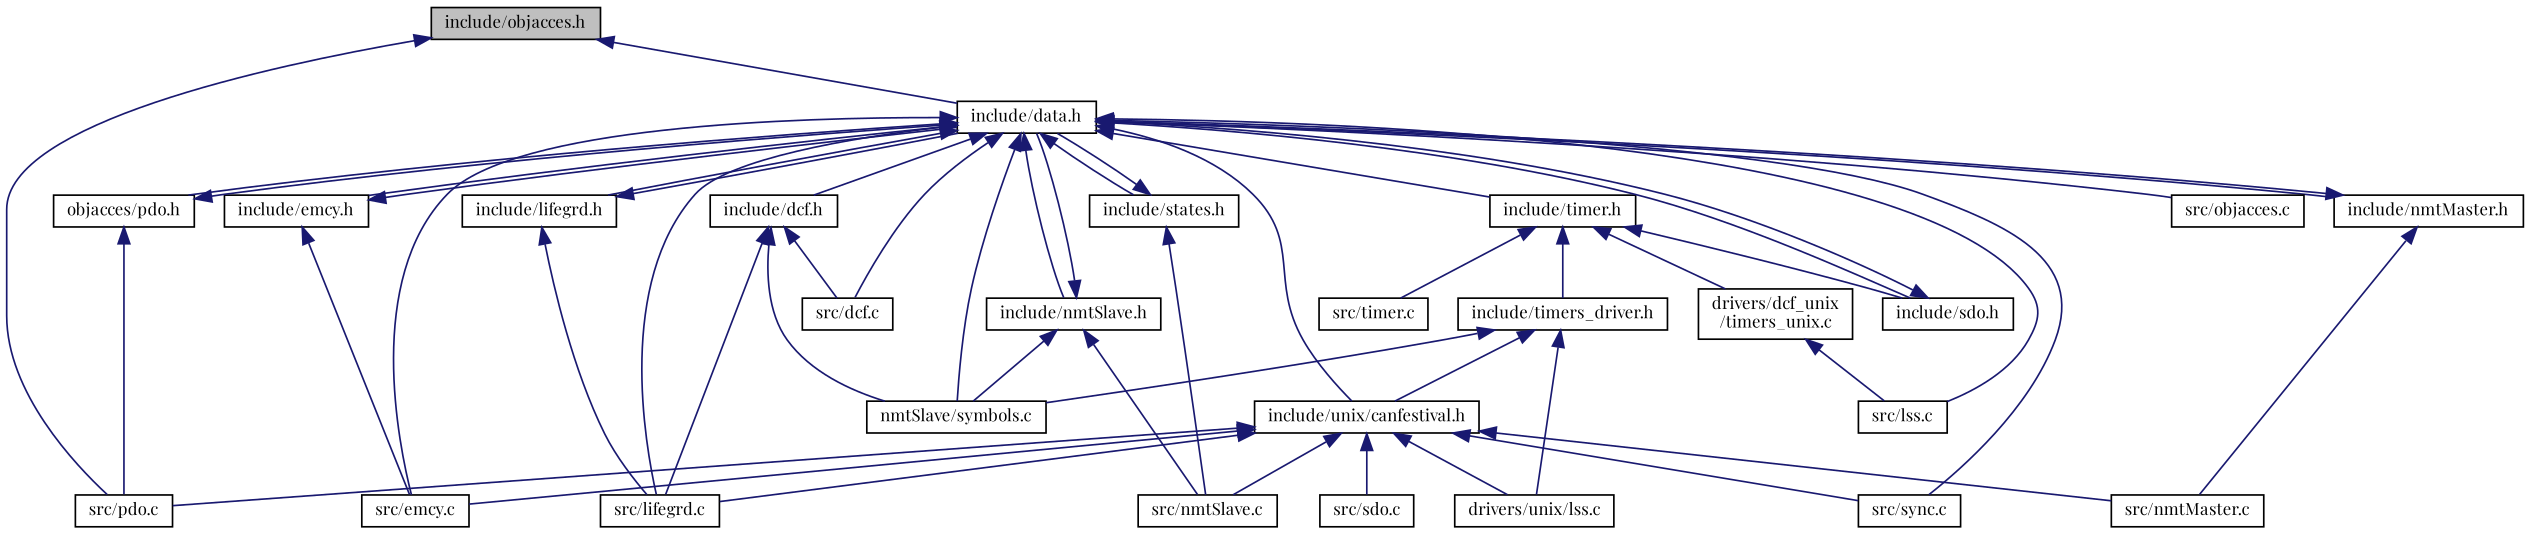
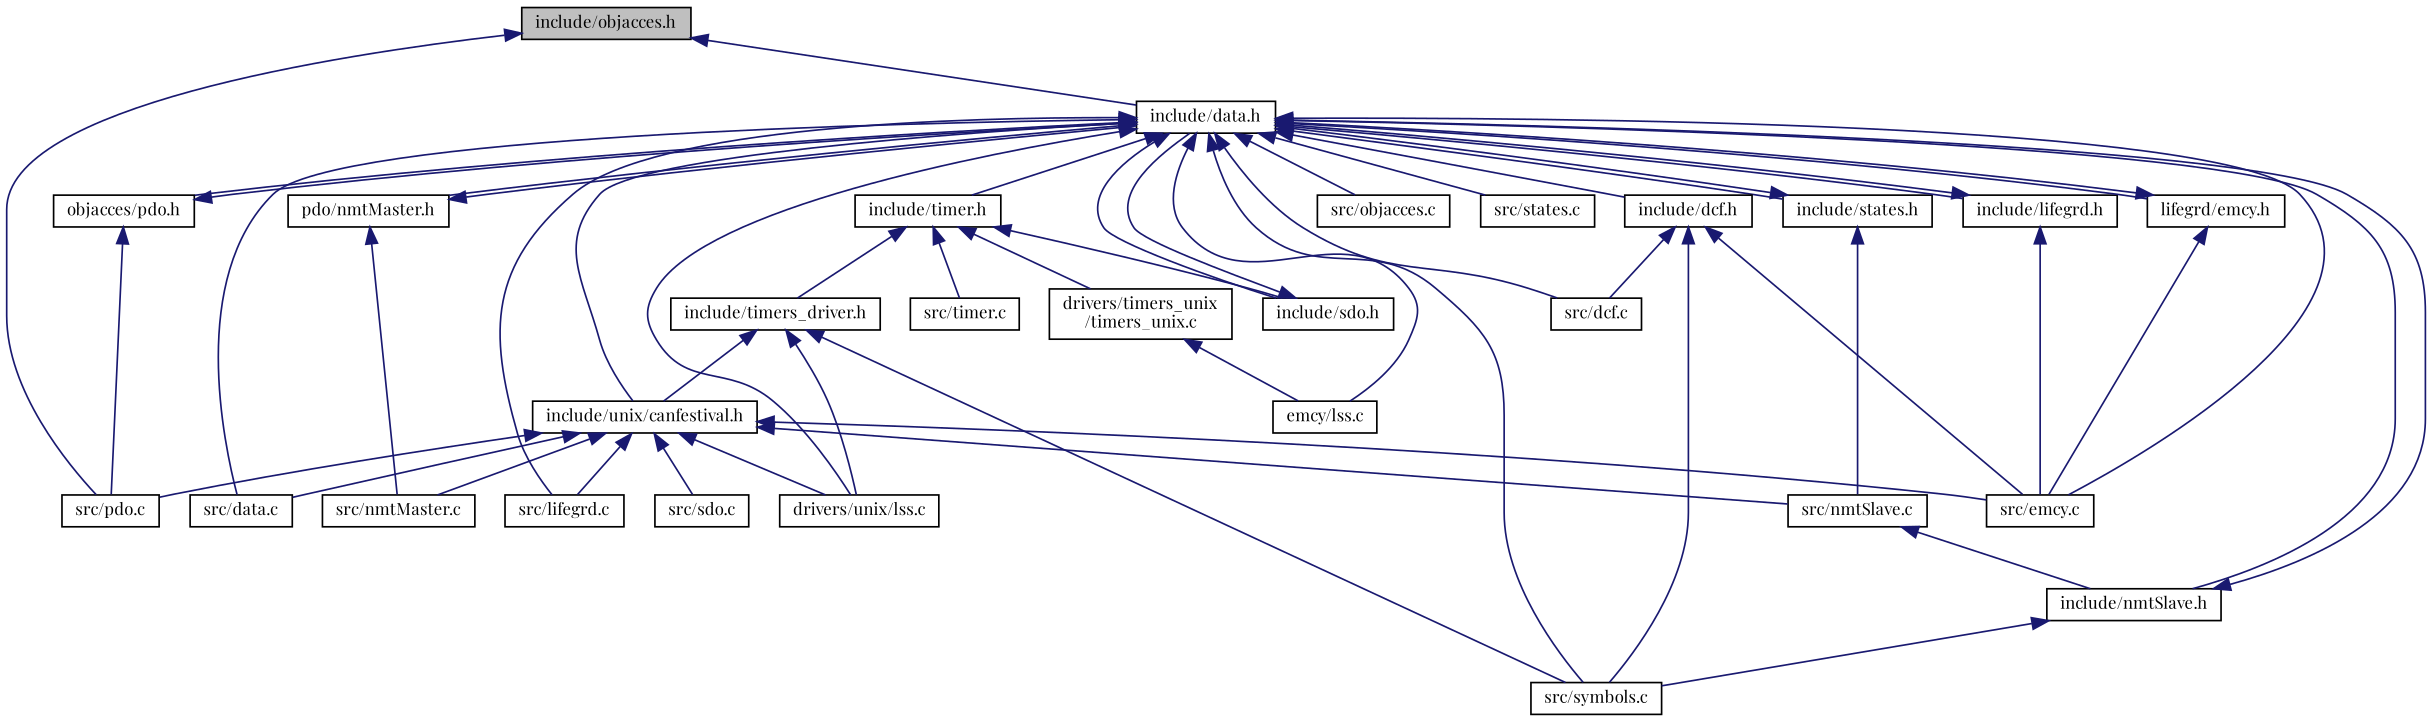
node "include/emcy.h": label "include/emcy.h" -> "lifegrd/emcy.h"
node "src/states.c": added
node "include/nmtMaster.h": label "include/nmtMaster.h" -> "pdo/nmtMaster.h"
edge "drivers/unix/lss.c" -> "include/data.h": added
node "drivers/dcf_unix /timers_unix.c": label "drivers/dcf_unix /timers_unix.c" -> "drivers/timers_unix /timers_unix.c"
edge "src/lifegrd.c" -> "include/dcf.h": now "src/emcy.c" -> "include/dcf.h"
edge "src/lifegrd.c" -> "include/lifegrd.h": now "src/emcy.c" -> "include/lifegrd.h"
node "nmtSlave/symbols.c": label "nmtSlave/symbols.c" -> "src/symbols.c"
node "src/lss.c": label "src/lss.c" -> "emcy/lss.c"
edge "src/nmtSlave.c" -> "include/nmtSlave.h": reversed
node "src/sync.c": label "src/sync.c" -> "src/data.c"
